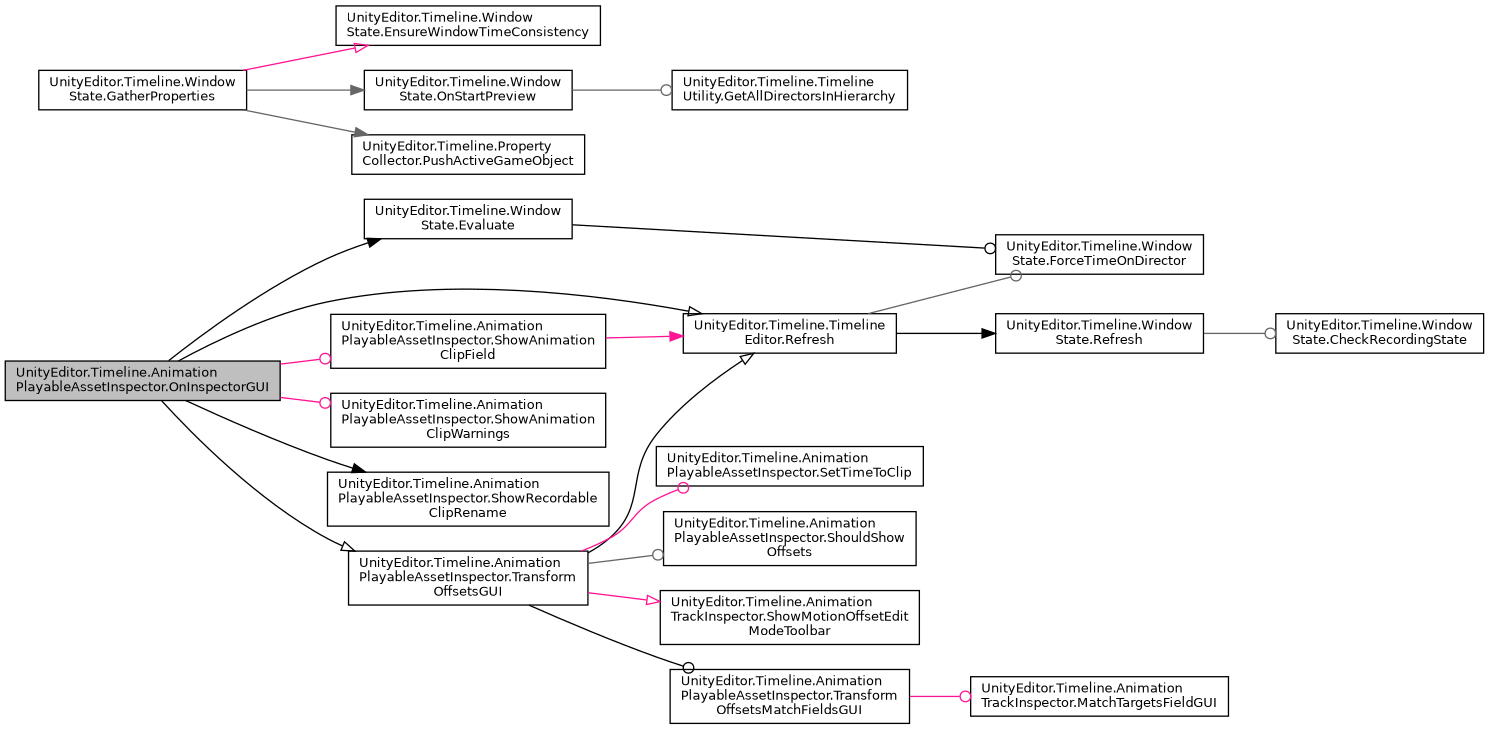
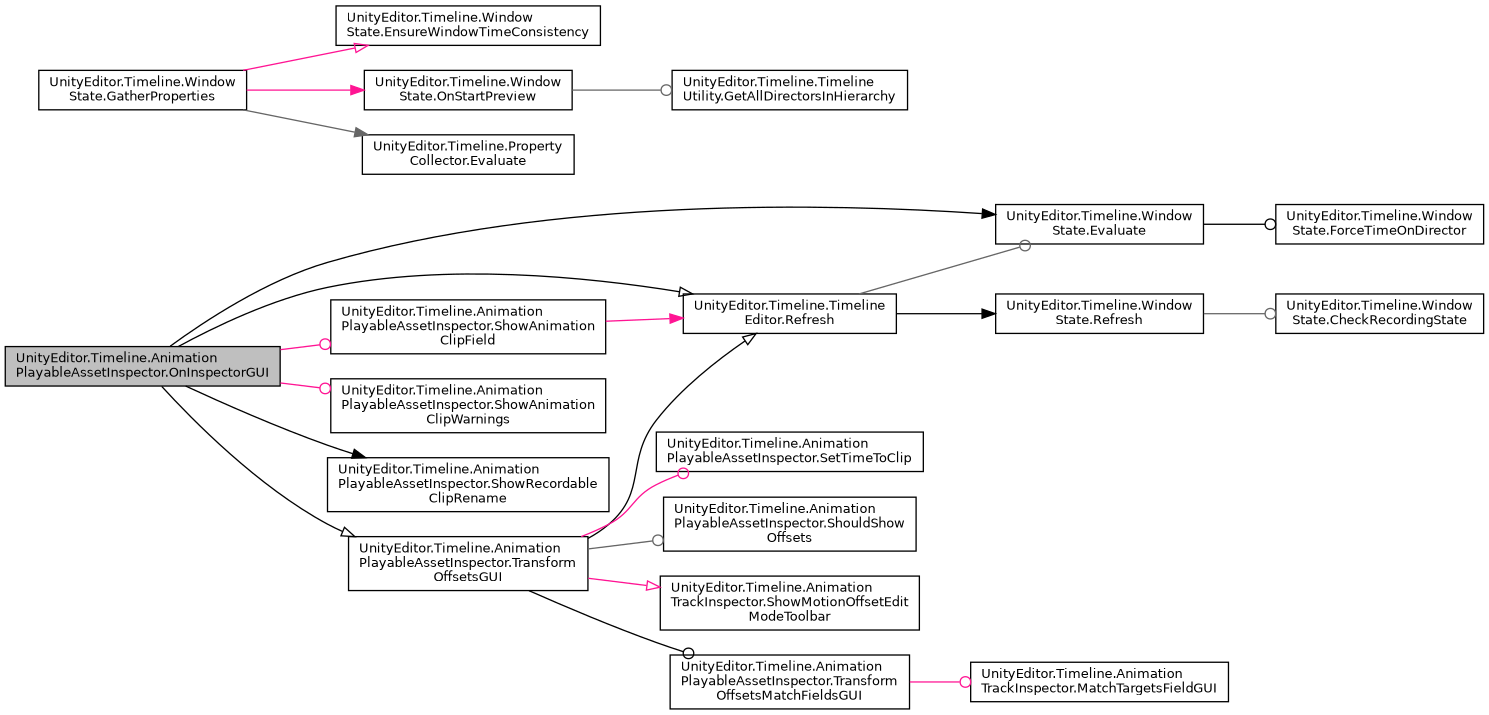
edge "UnityEditor.Timeline.Window State.GatherProperties" -> "UnityEditor.Timeline.Window State.OnStartPreview": color gray40 -> deeppink
node "UnityEditor.Timeline.Property Collector.PushActiveGameObject": label "UnityEditor.Timeline.Property Collector.PushActiveGameObject" -> "UnityEditor.Timeline.Property Collector.Evaluate"
edge "UnityEditor.Timeline.Timeline Editor.Refresh" -> "UnityEditor.Timeline.Window State.ForceTimeOnDirector": now "UnityEditor.Timeline.Timeline Editor.Refresh" -> "UnityEditor.Timeline.Window State.Evaluate"
